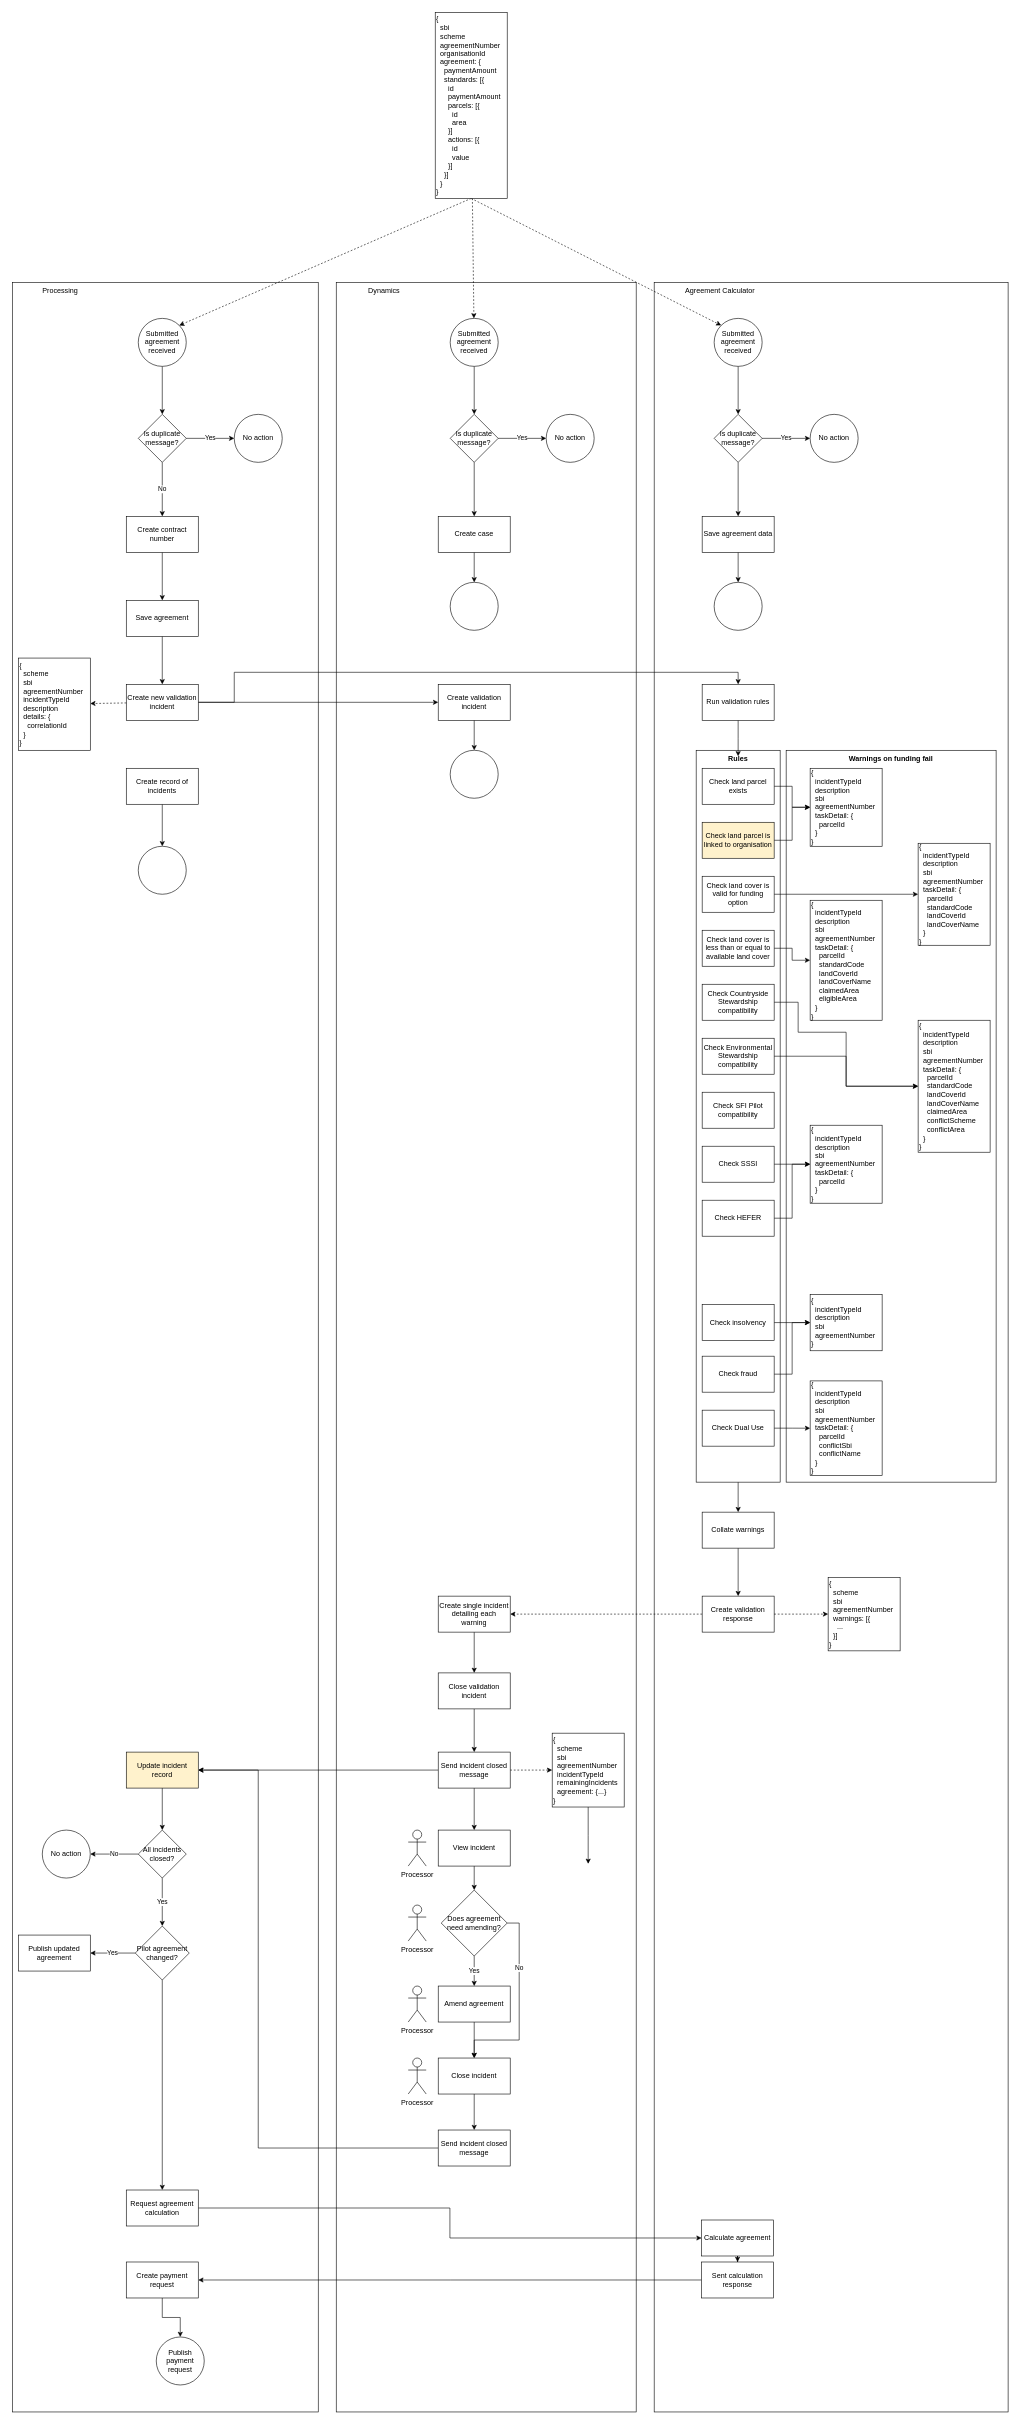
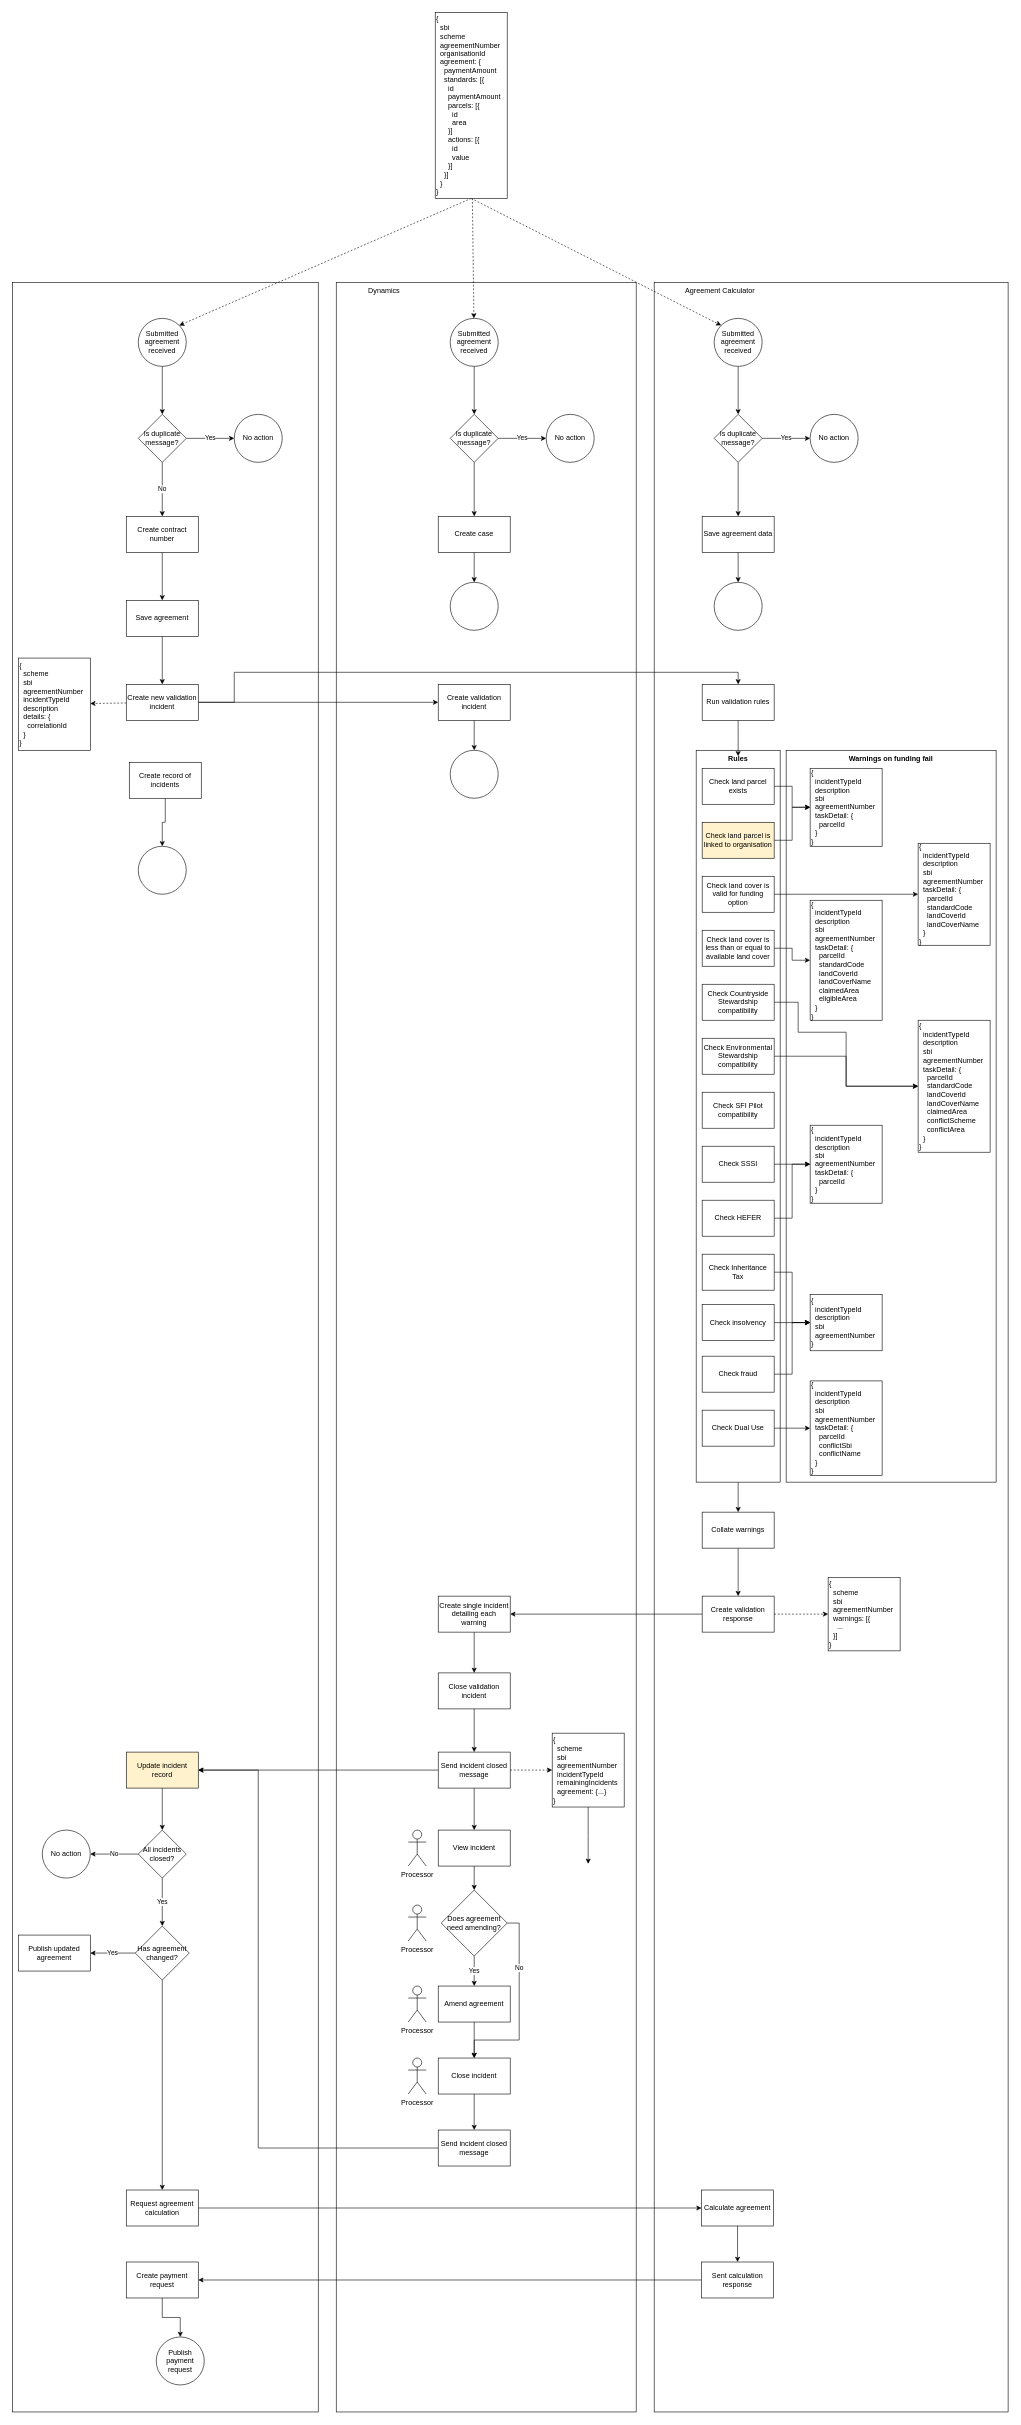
node "Processing": removed
node "Create record of incidents": moved (162, 786) -> (165, 780)
node "Check Inheritance Tax": added
edge "Check Inheritance Tax" -> "{ incidentTypeId description sbi agreementNumber }": added
edge "Create validation response" -> "Create single incident detailing each warning": style dashed -> solid
node "Pilot agreement changed?": label "Pilot agreement changed?" -> "Has agreement changed?"
node "Calculate agreement": moved (738, 2238) -> (738, 2208)
